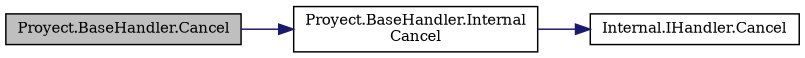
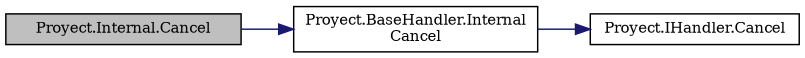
node "Proyect.BaseHandler.Cancel": label "Proyect.BaseHandler.Cancel" -> "Proyect.Internal.Cancel"
node "Internal.IHandler.Cancel": label "Internal.IHandler.Cancel" -> "Proyect.IHandler.Cancel"
